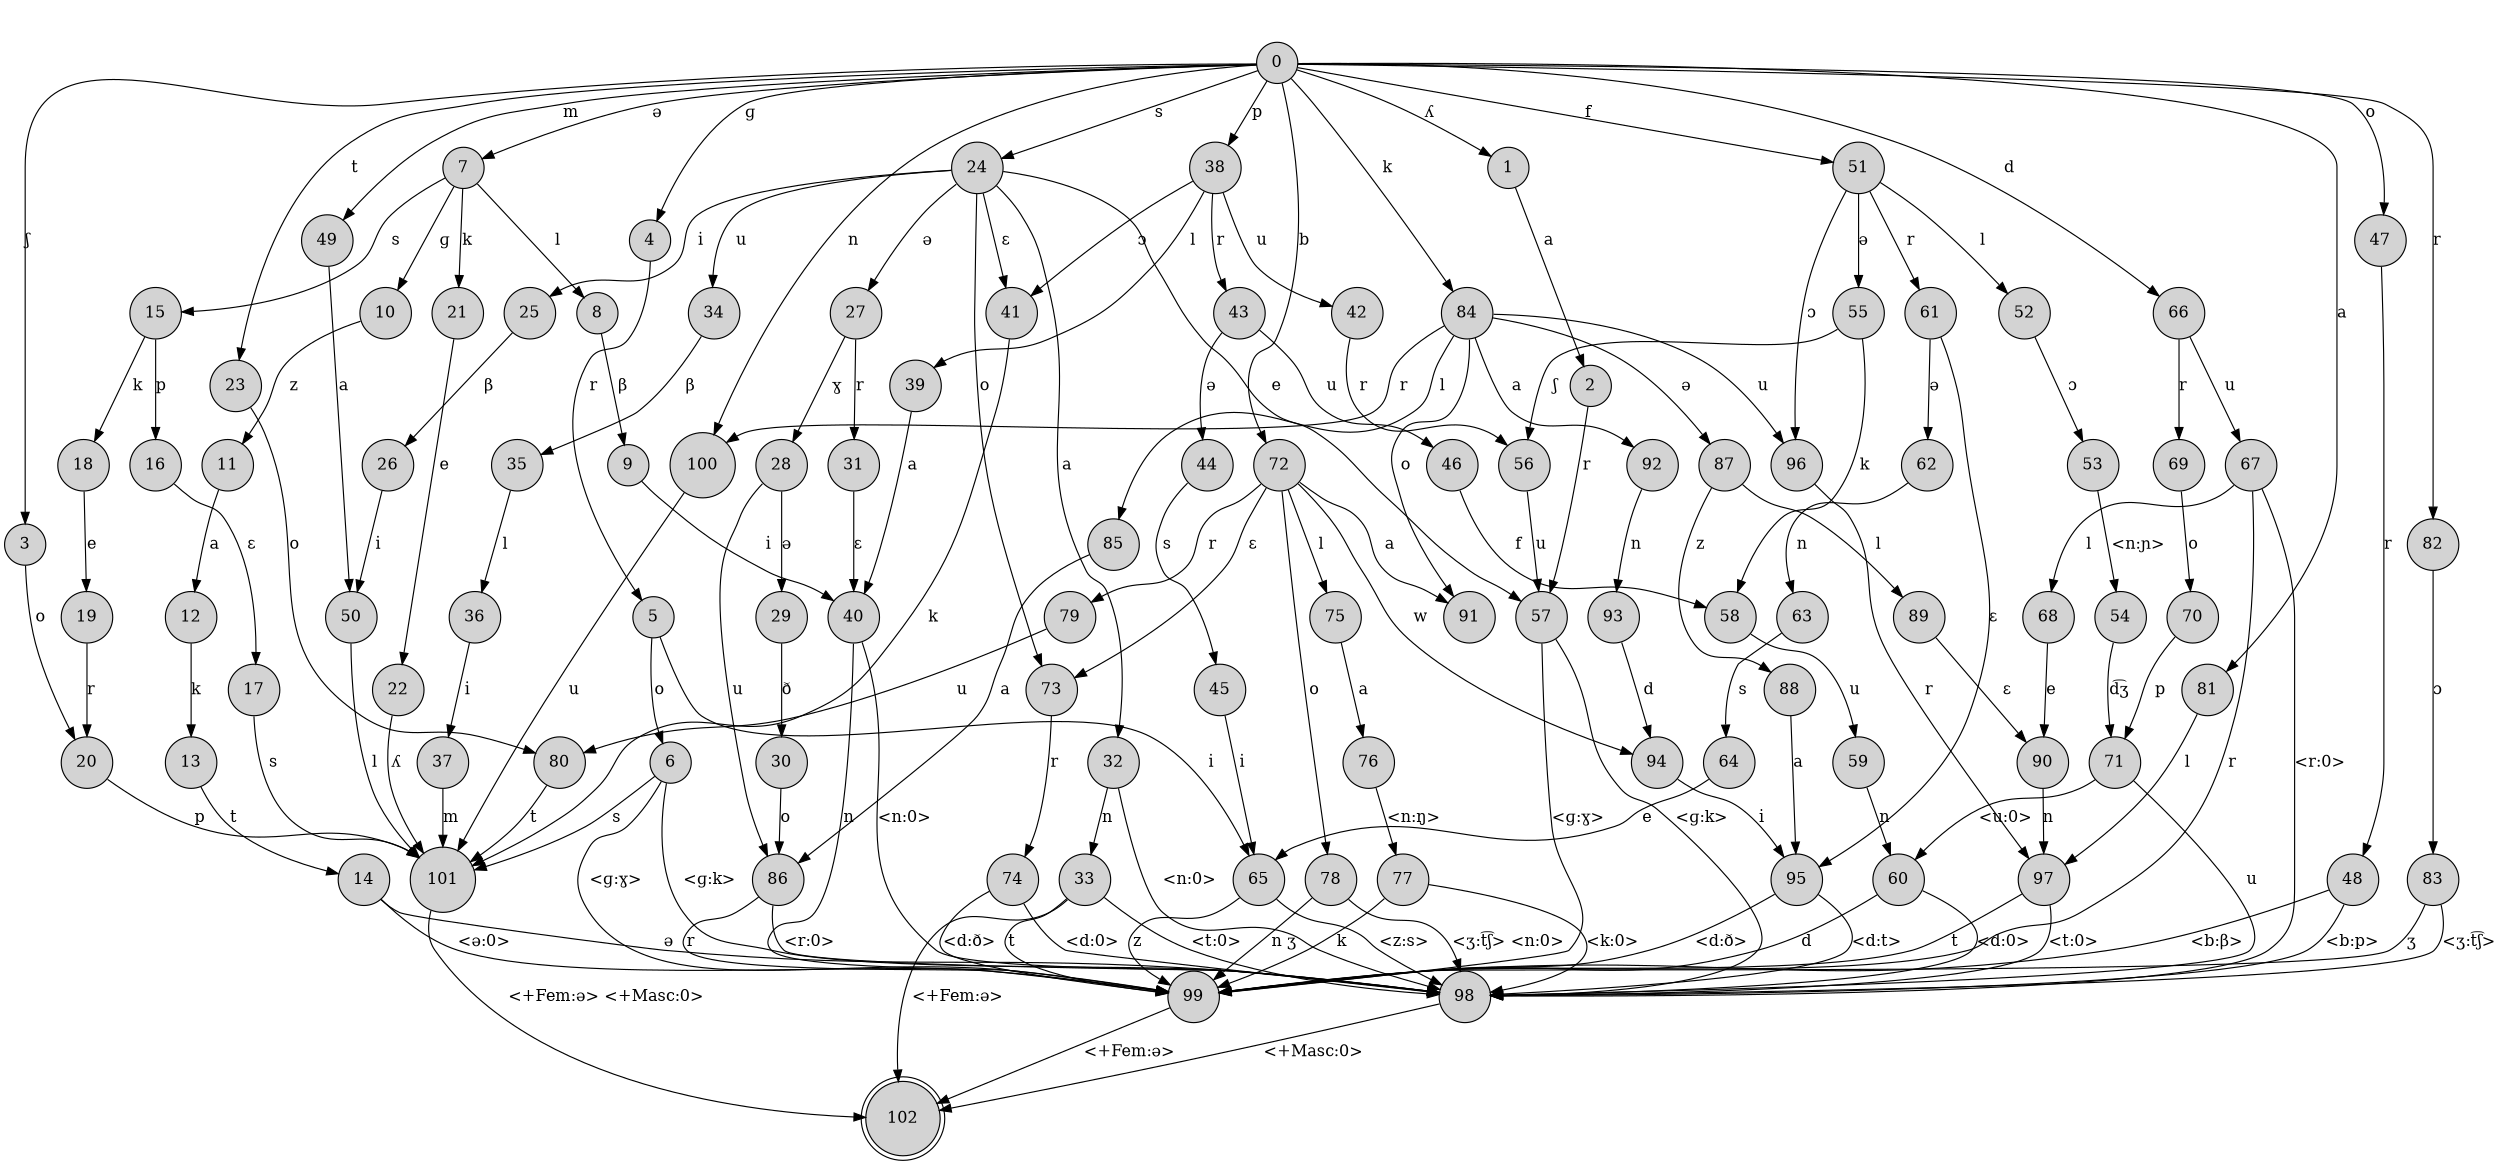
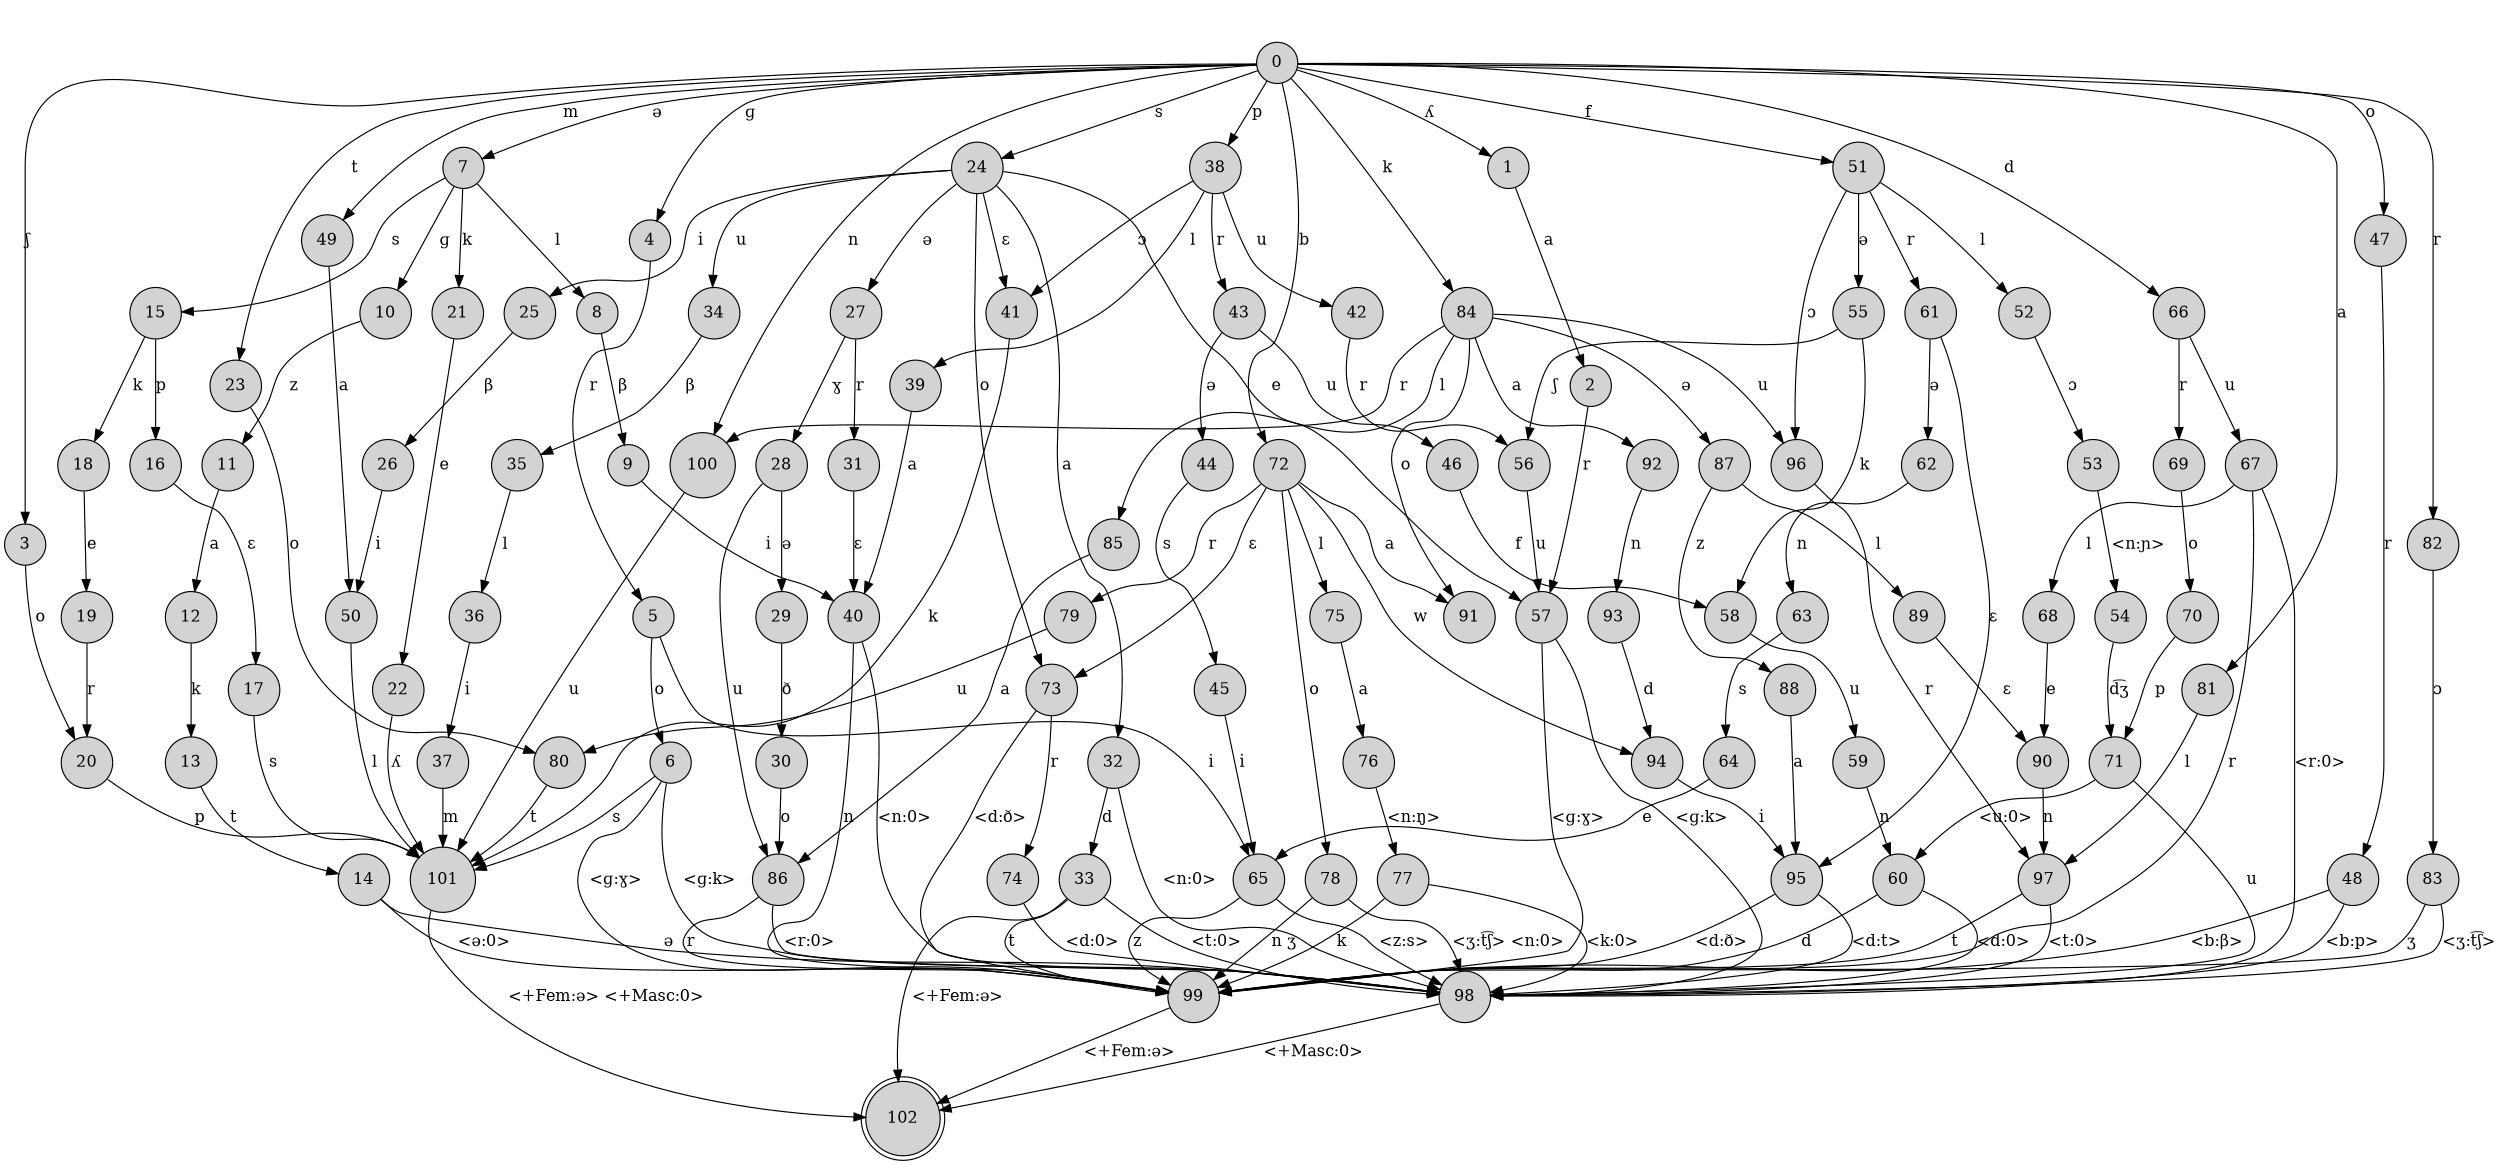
edge "32" -> "33": label "n " -> "d "
edge "74" -> "99": now "73" -> "99"
